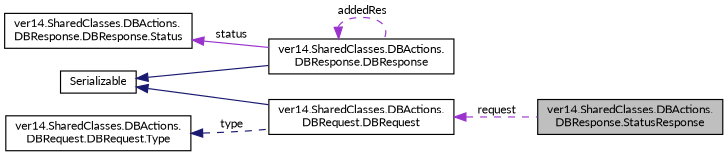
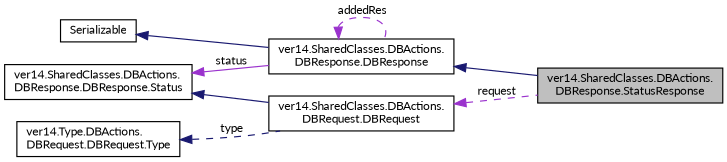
edge "ver14.SharedClasses.DBActions. DBResponse.StatusResponse" -> "ver14.SharedClasses.DBActions. DBResponse.DBResponse": added
edge "ver14.SharedClasses.DBActions. DBRequest.DBRequest" -> "Serializable": now "ver14.SharedClasses.DBActions. DBRequest.DBRequest" -> "ver14.SharedClasses.DBActions. DBResponse.DBResponse.Status"
node "ver14.SharedClasses.DBActions. DBRequest.DBRequest.Type": label "ver14.SharedClasses.DBActions. DBRequest.DBRequest.Type" -> "ver14.Type.DBActions. DBRequest.DBRequest.Type"
